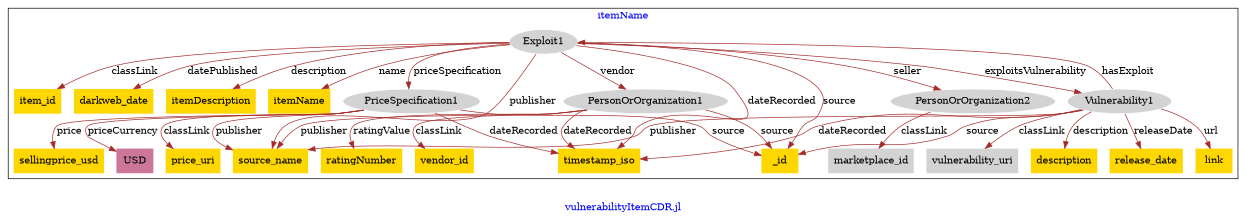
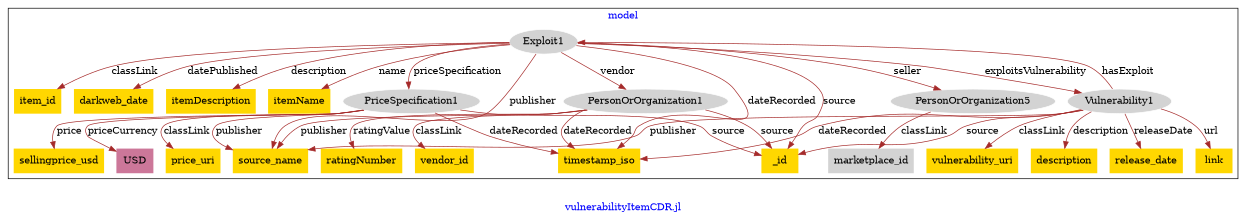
cluster "itemName": label "itemName" -> "model"
node "PersonOrOrganization2": label "PersonOrOrganization2" -> "PersonOrOrganization5"
node "vulnerability_uri": fillcolor lightgray -> gold
